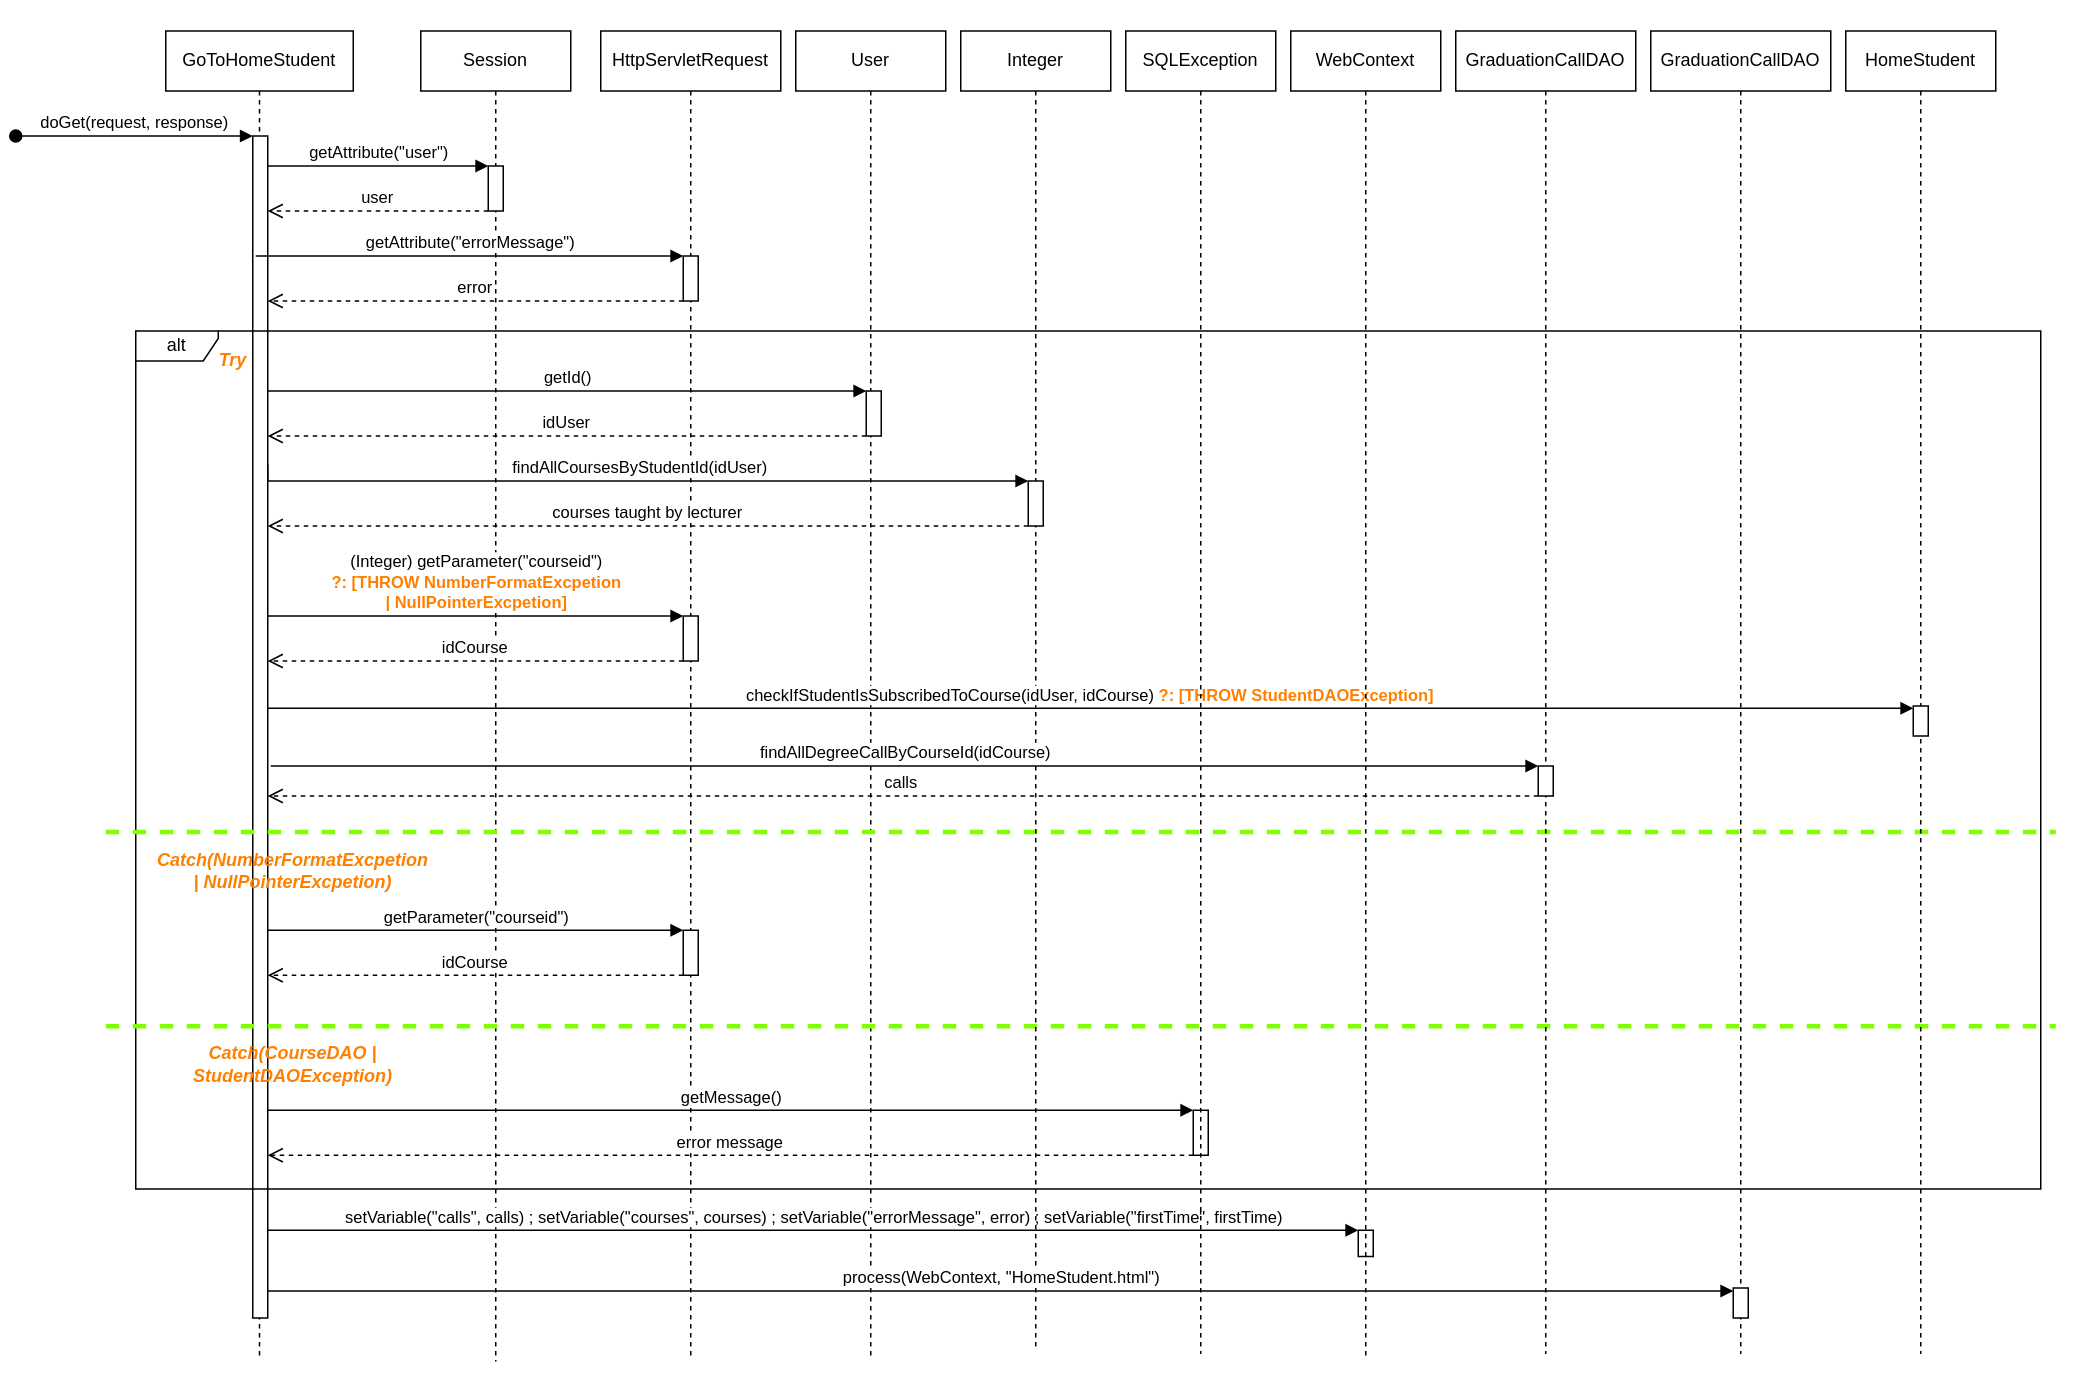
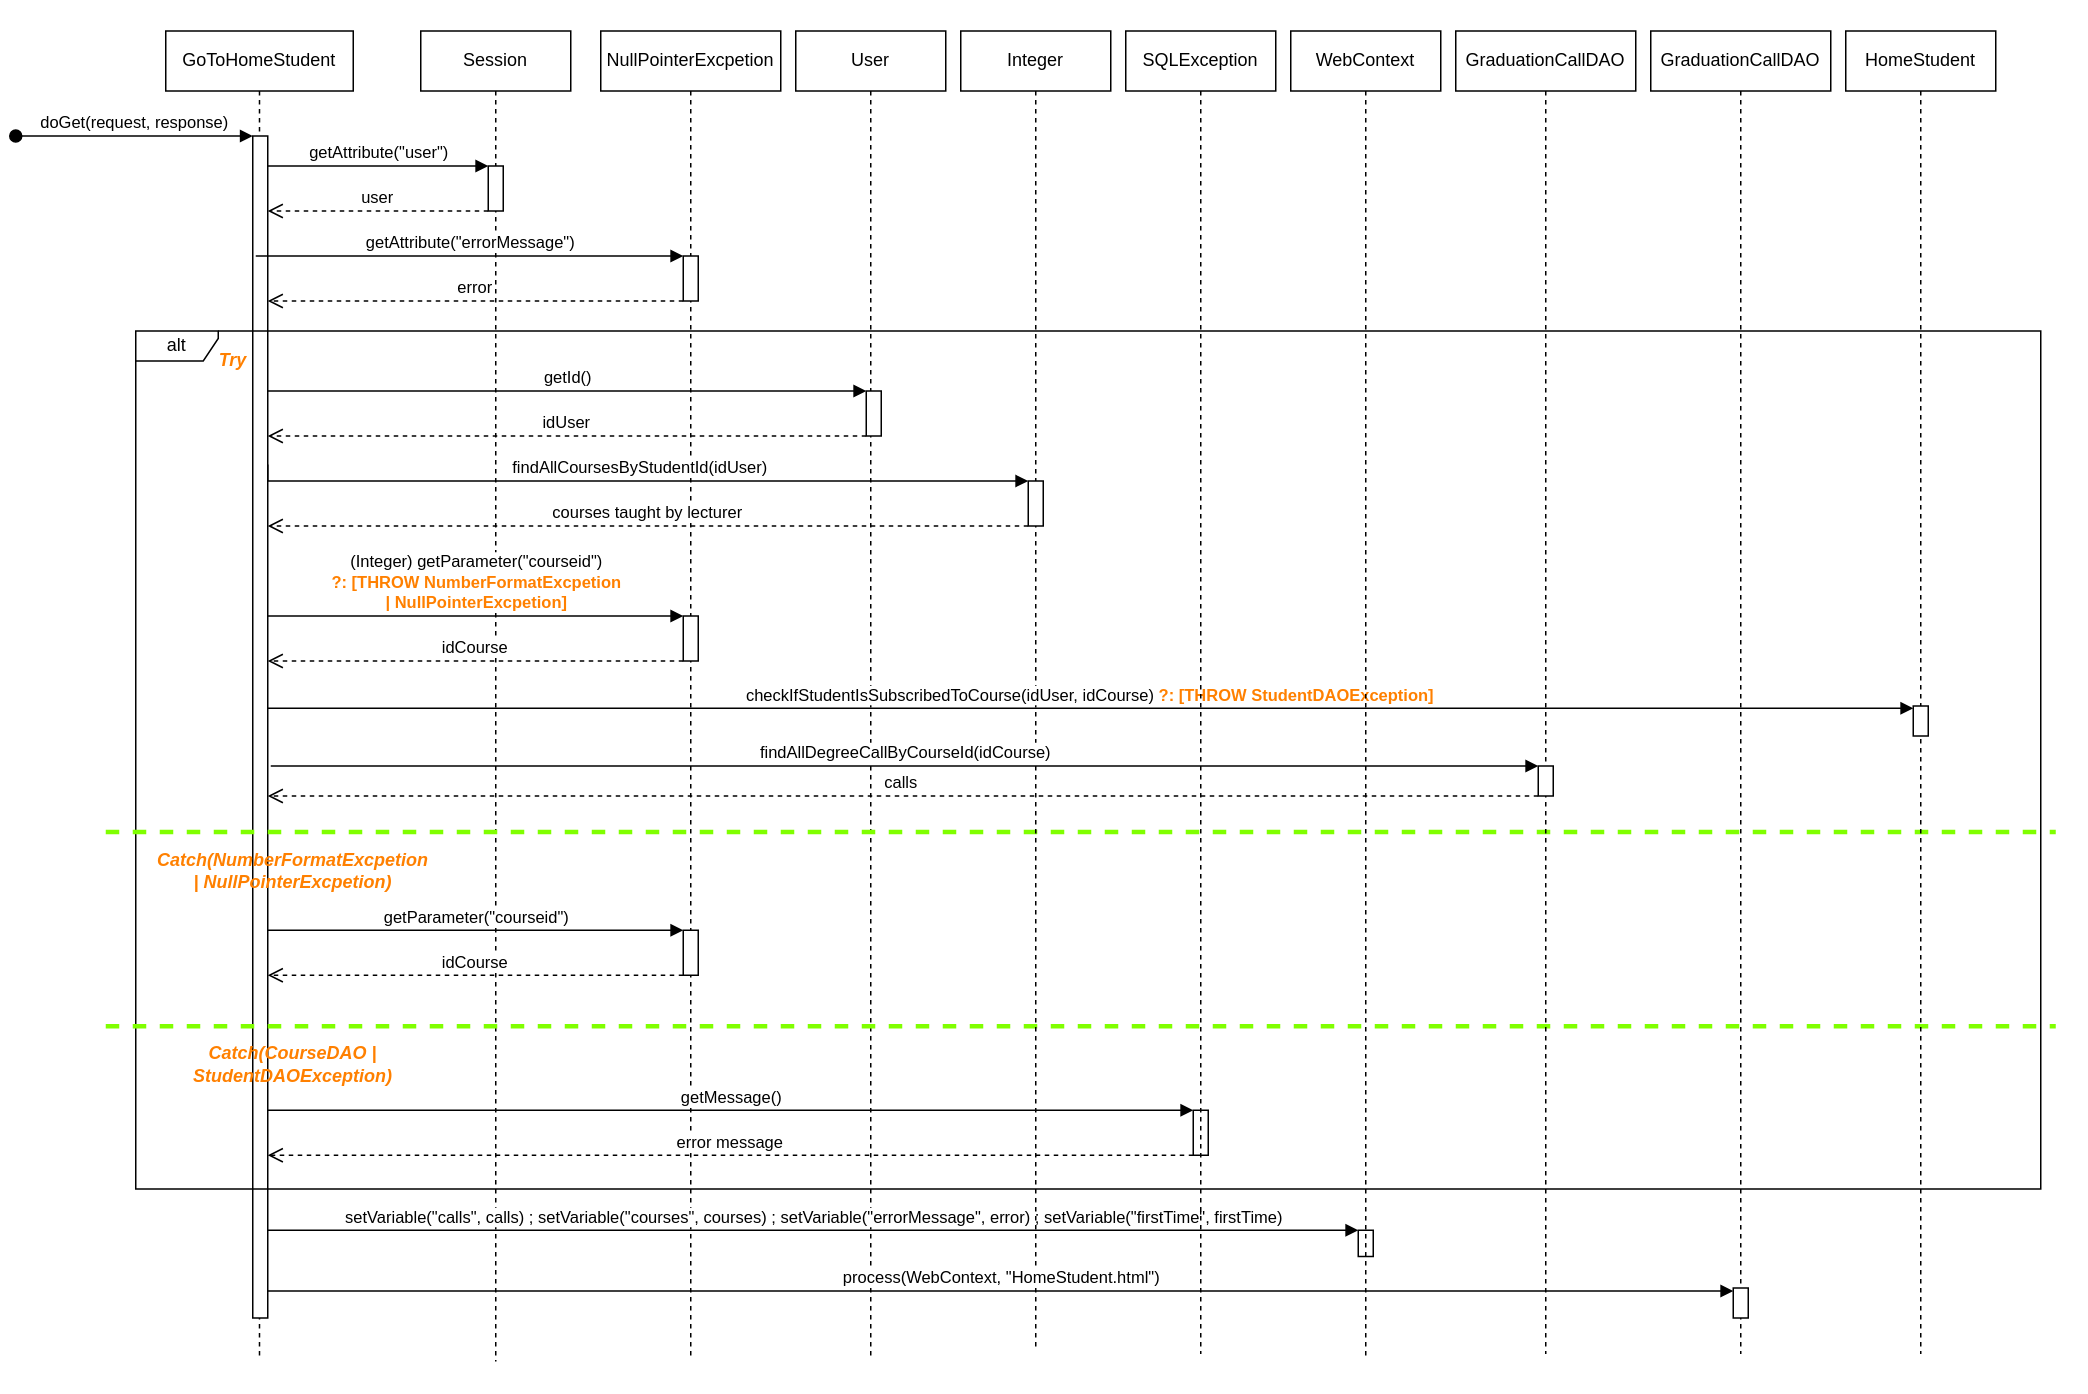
node "HttpServletRequest": label "HttpServletRequest" -> "NullPointerExcpetion"
